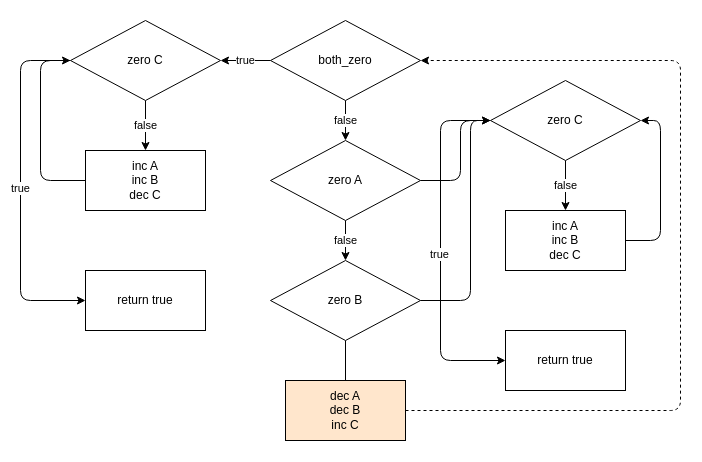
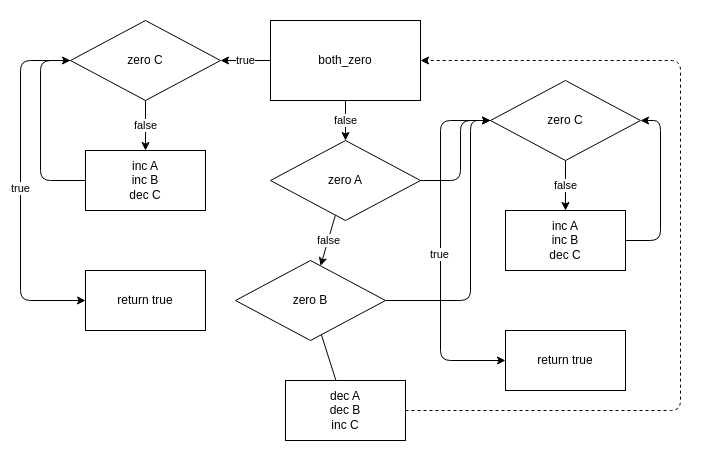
node "both_zero": shape diamond -> rectangle
node "zero B": moved (346, 301) -> (311, 301)
node "dec A dec B inc C": fillcolor #ffe6cc -> #ffffff
